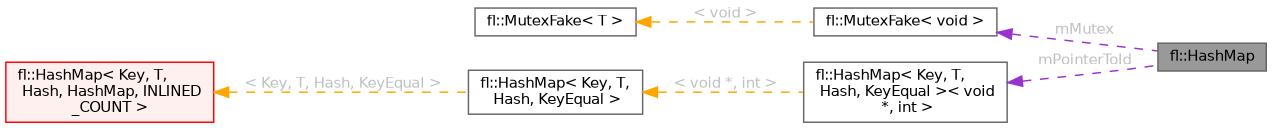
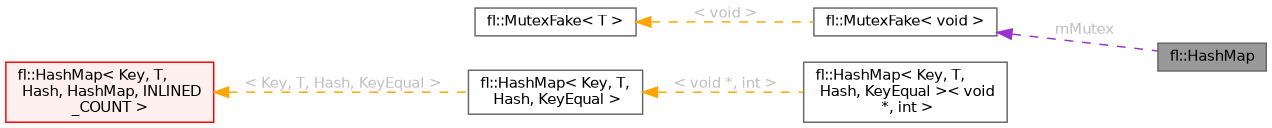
edge "fl::HashMap" -> "fl::HashMap< Key, T, Hash, KeyEqual >< void *, int >": removed, label "mPointerToId"
